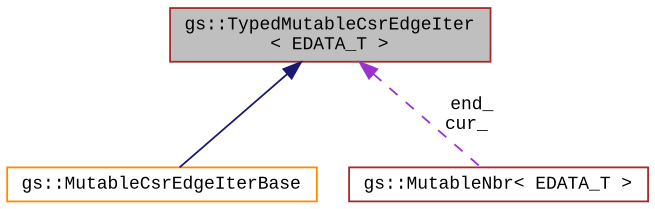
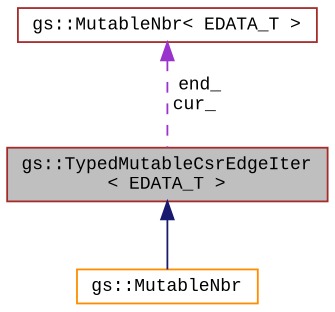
edge "gs::MutableNbr< EDATA_T >" -> "gs::TypedMutableCsrEdgeIter < EDATA_T >": reversed
node "gs::MutableCsrEdgeIterBase": label "gs::MutableCsrEdgeIterBase" -> "gs::MutableNbr"
